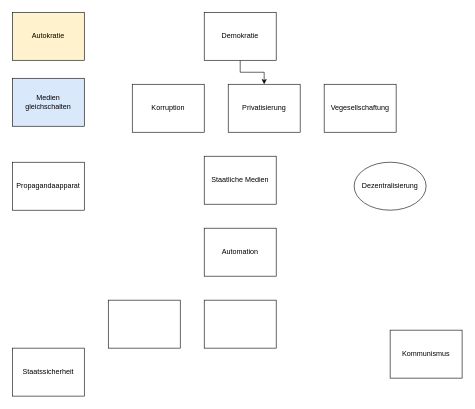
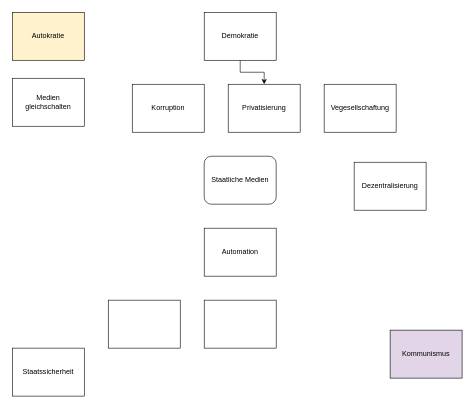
node "Medien gleichschalten": fillcolor #dae8fc -> #ffffff
node "Staatliche Medien": shape rectangle -> rounded rectangle
node "Propagandaapparat": removed
node "Dezentralisierung": shape ellipse -> rectangle
node "Kommunismus": fillcolor #ffffff -> #e1d5e7
